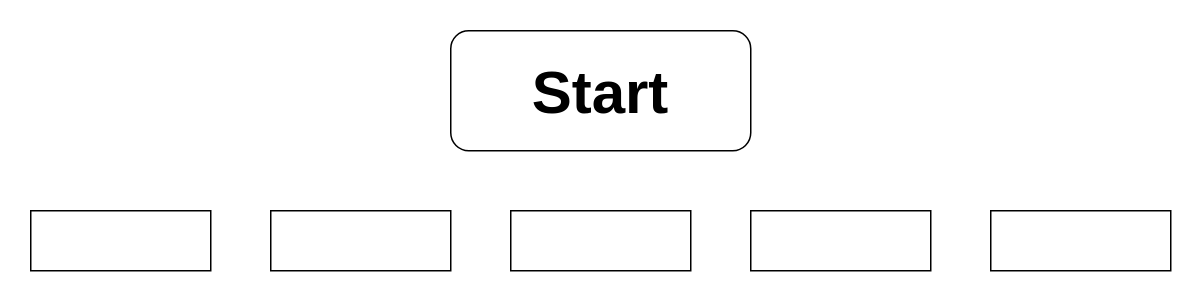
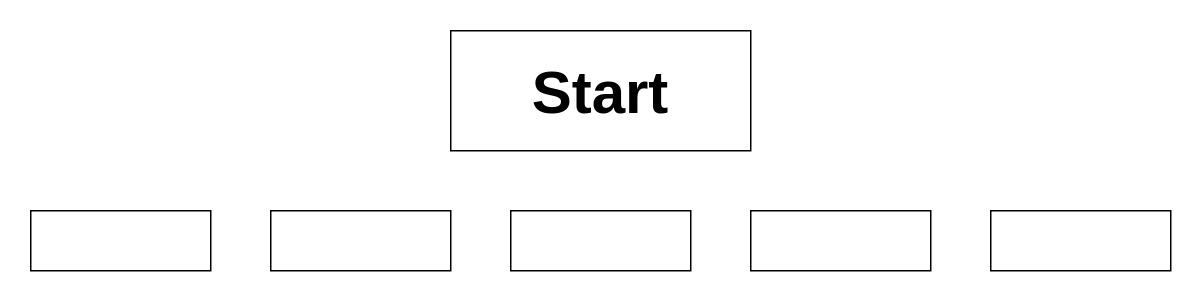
node "Start": shape rounded rectangle -> rectangle
